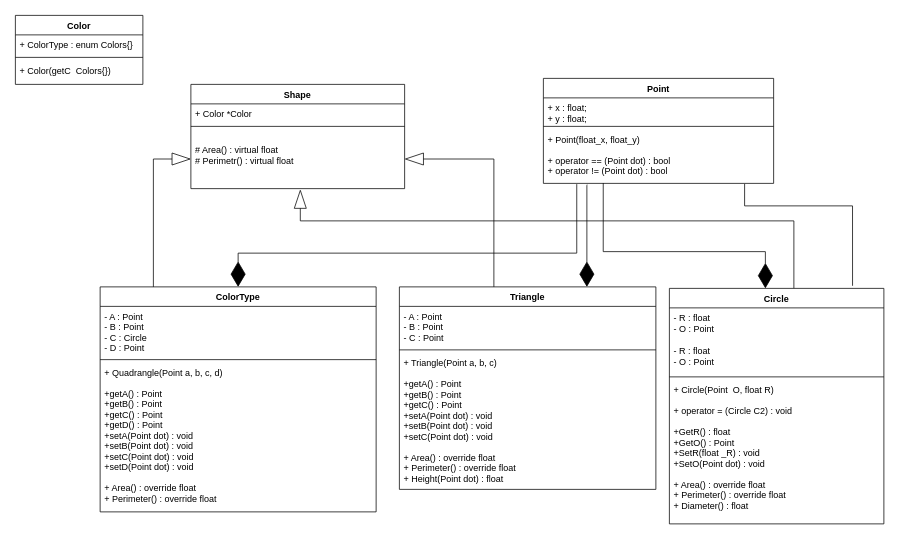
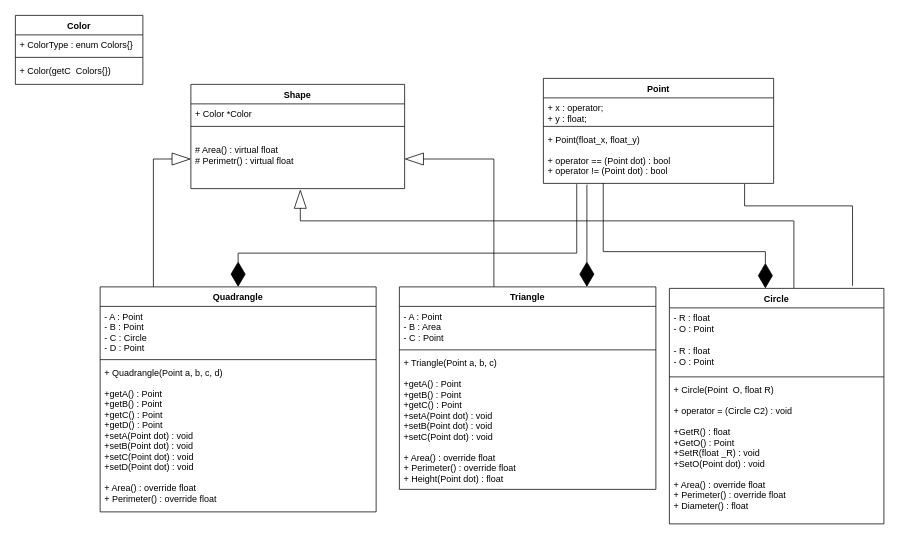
node "+ x : float; + y : float;": label "+ x : float; + y : float;" -> "+ x : operator; + y : float;"
node "ColorType": label "ColorType" -> "Quadrangle"
node "- A : Point - B : Point - C : Point": label "- A : Point - B : Point - C : Point" -> "- A : Point - B : Area - C : Point"
